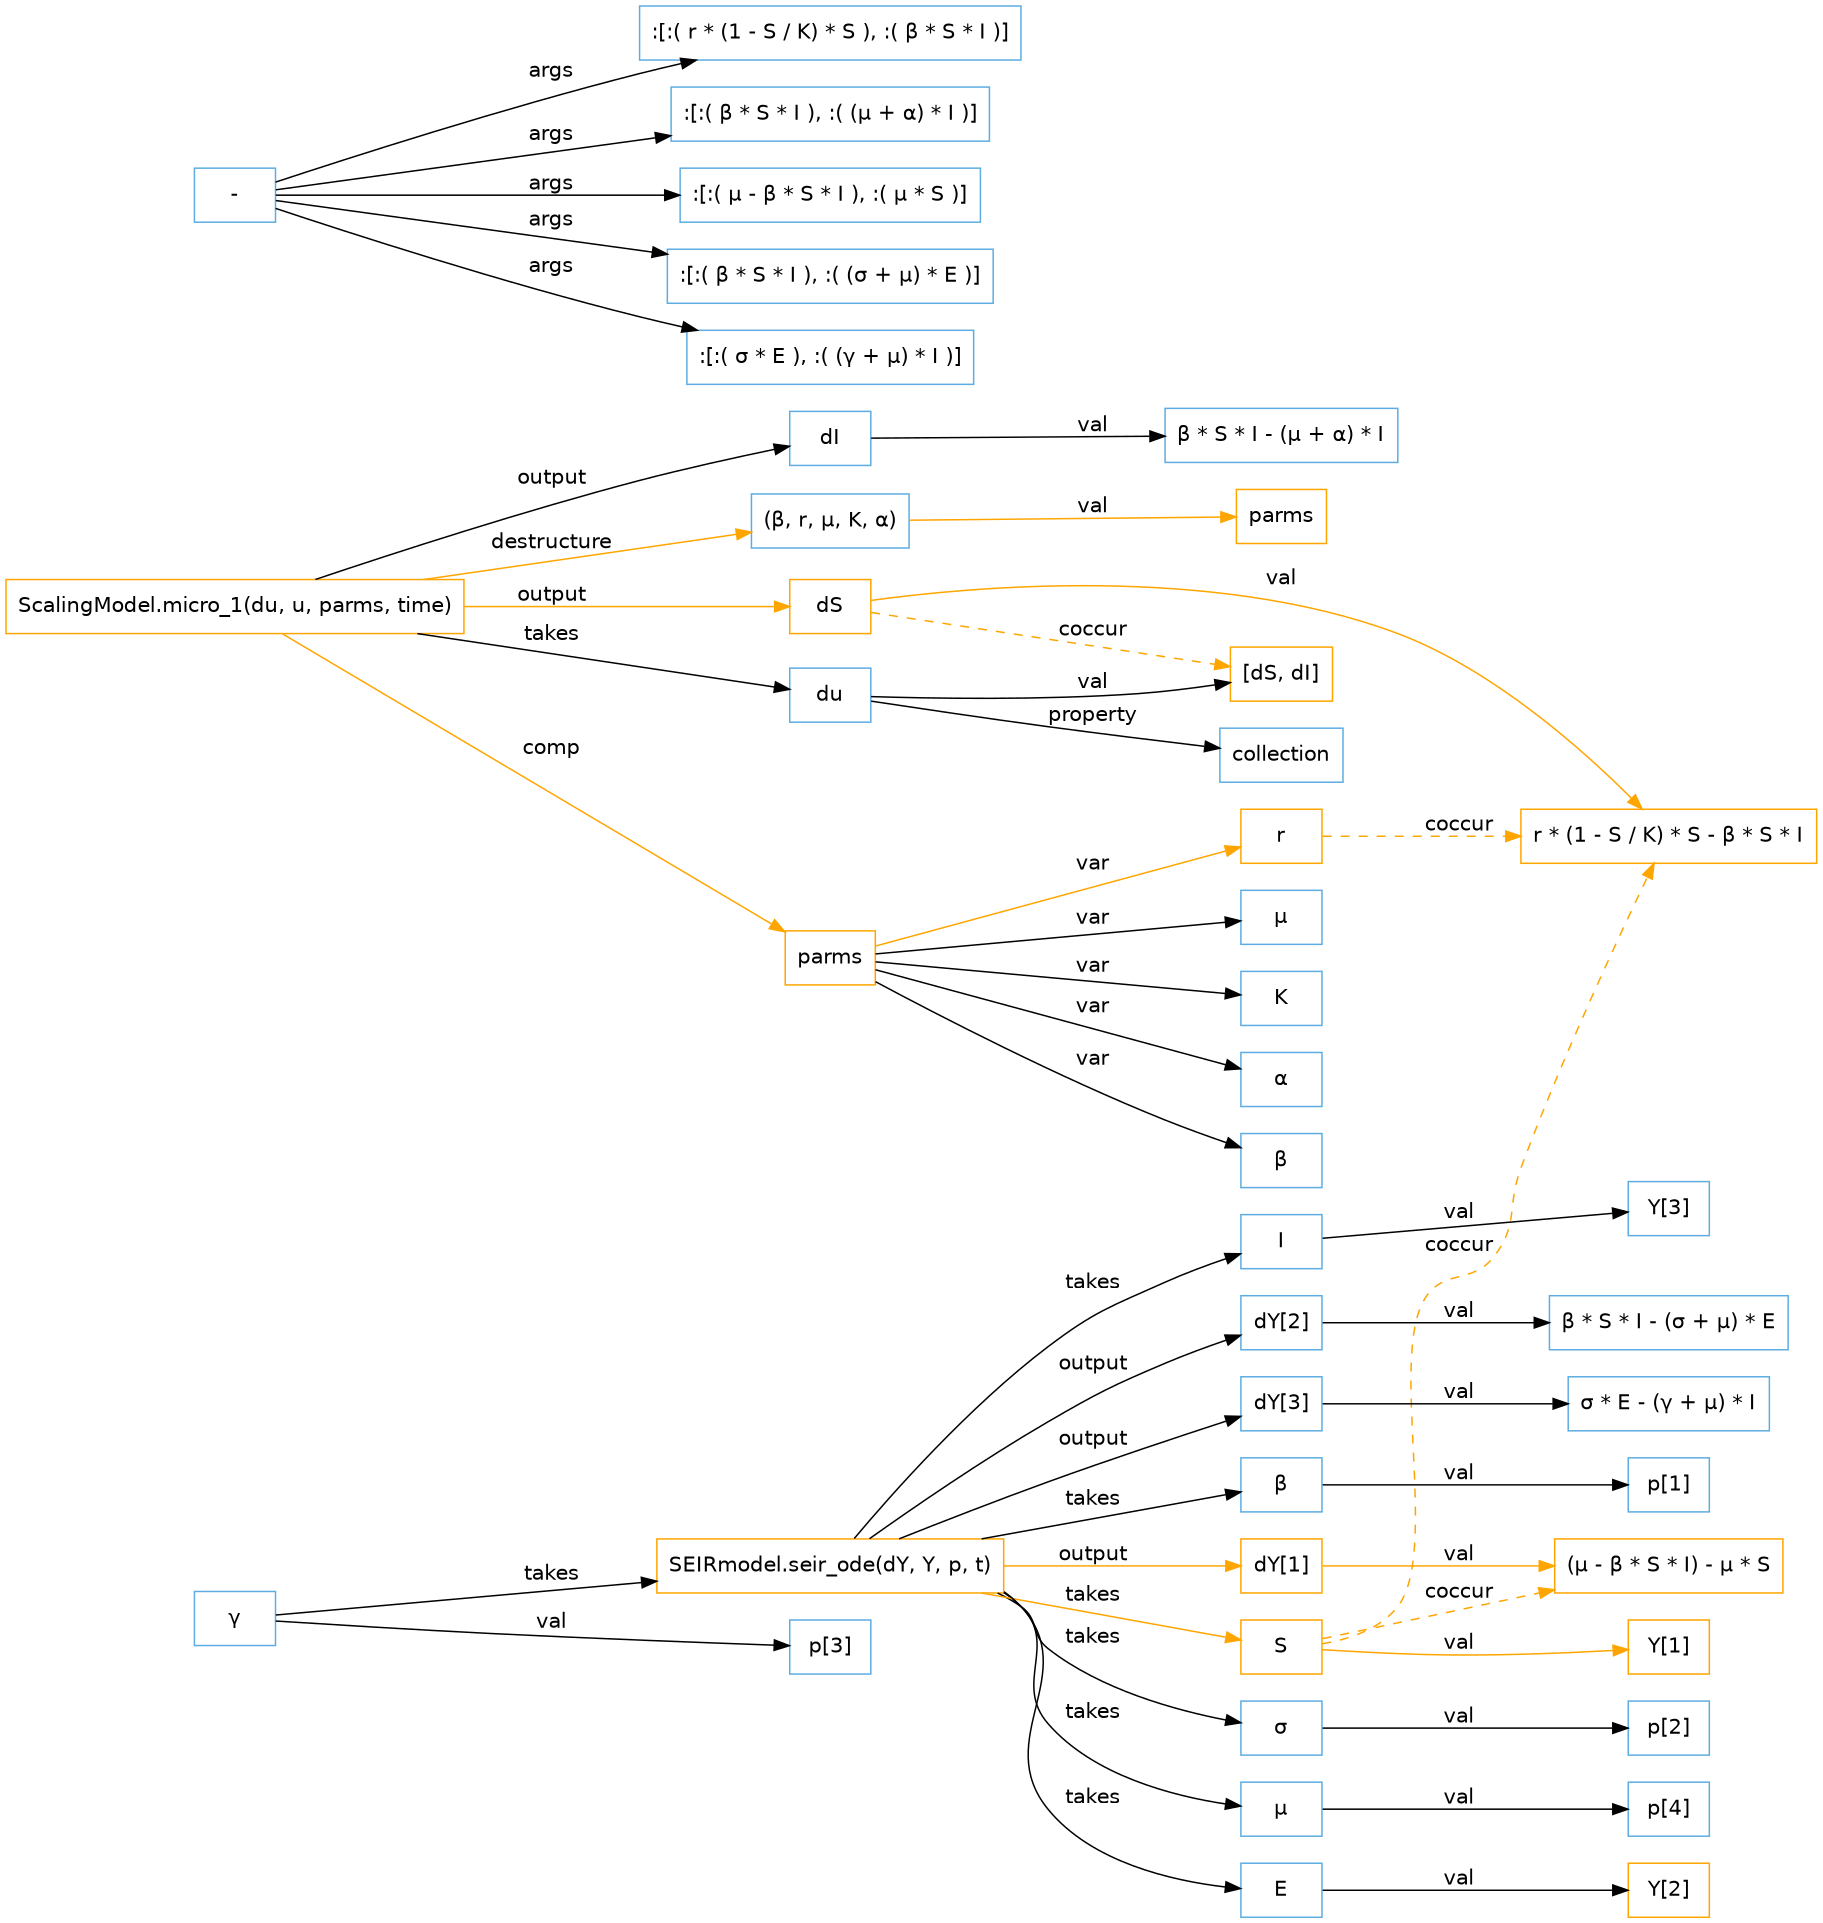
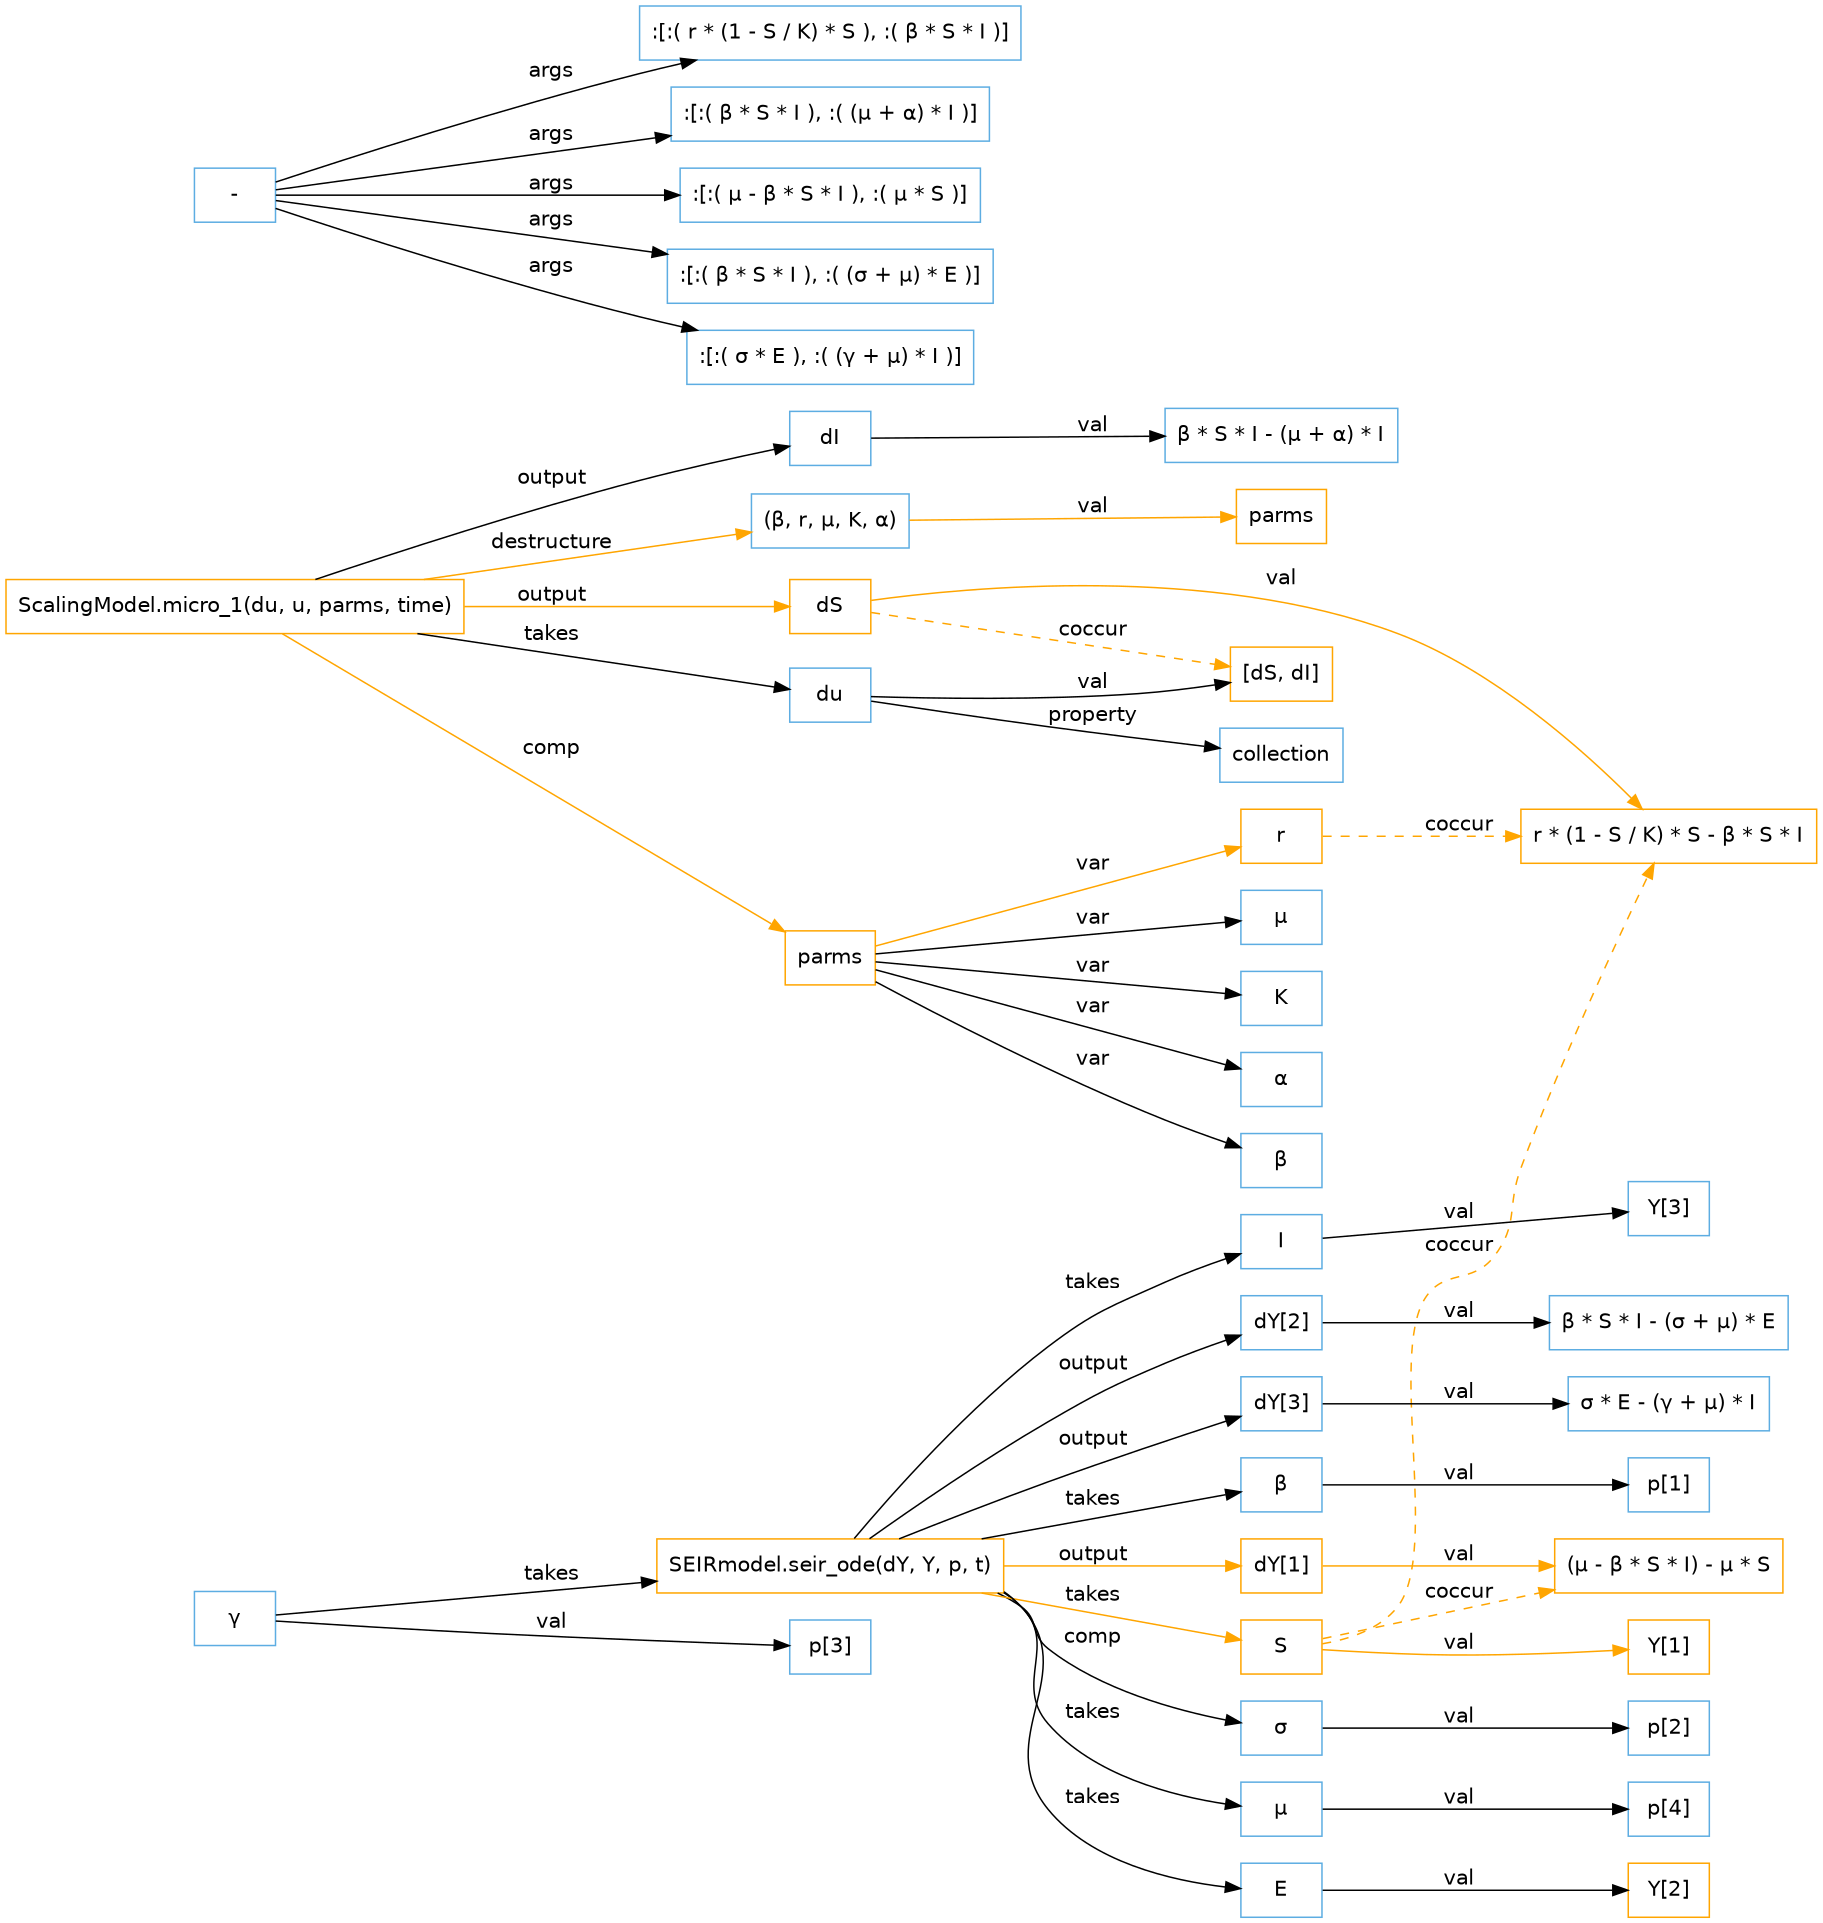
edge "SEIRmodel.seir_ode(dY, Y, p, t)" -> "σ": label "takes" -> "comp"
